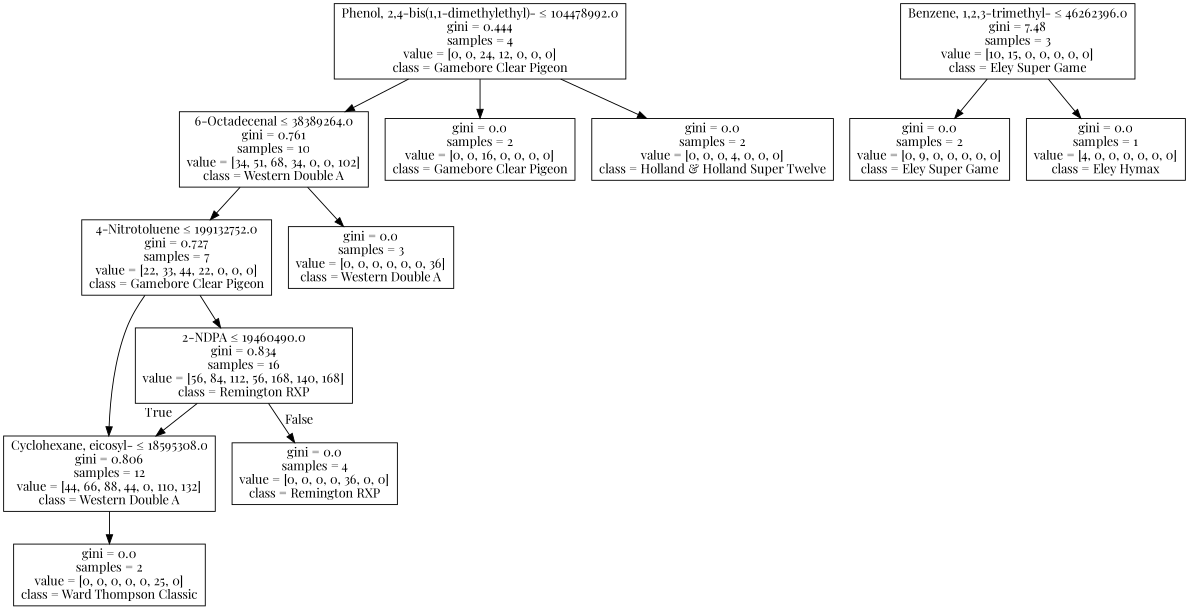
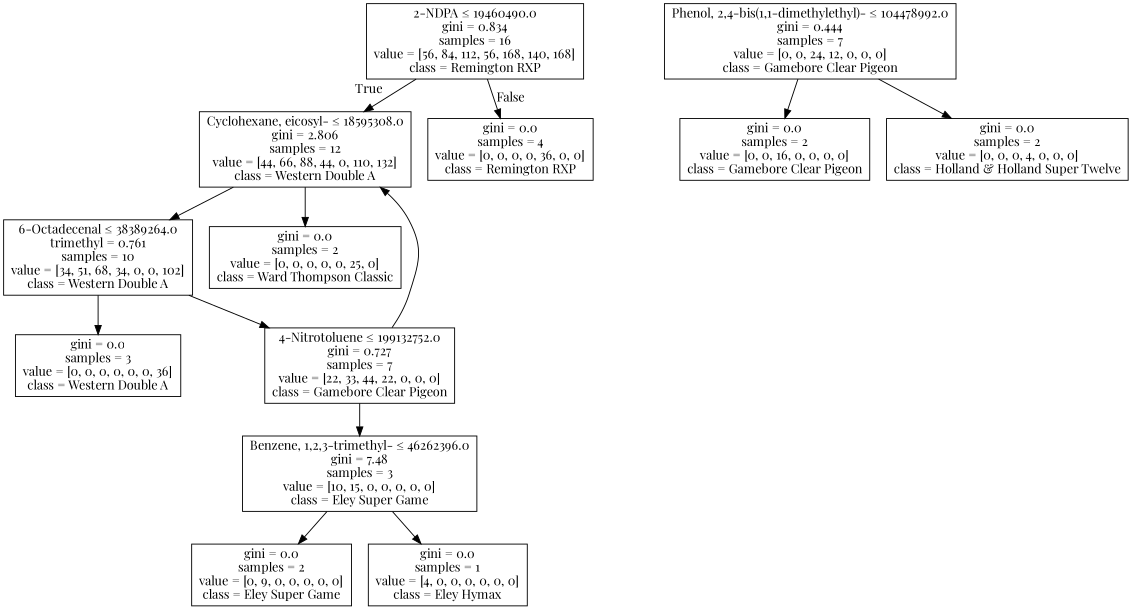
node "Phenol, 2,4-bis(1,1-dimethylethyl)- ≤ 104478992.0": text "samples = 4" -> "samples = 7"
edge "Phenol, 2,4-bis(1,1-dimethylethyl)- ≤ 104478992.0" -> "6-Octadecenal ≤ 38389264.0": now "Cyclohexane, eicosyl- ≤ 18595308.0" -> "6-Octadecenal ≤ 38389264.0"
node "6-Octadecenal ≤ 38389264.0": text "gini = 0.761" -> "trimethyl = 0.761"
edge "4-Nitrotoluene ≤ 199132752.0" -> "2-NDPA ≤ 19460490.0": now "4-Nitrotoluene ≤ 199132752.0" -> "Benzene, 1,2,3-trimethyl- ≤ 46262396.0"
node "Cyclohexane, eicosyl- ≤ 18595308.0": text "gini = 0.806" -> "gini = 2.806"
